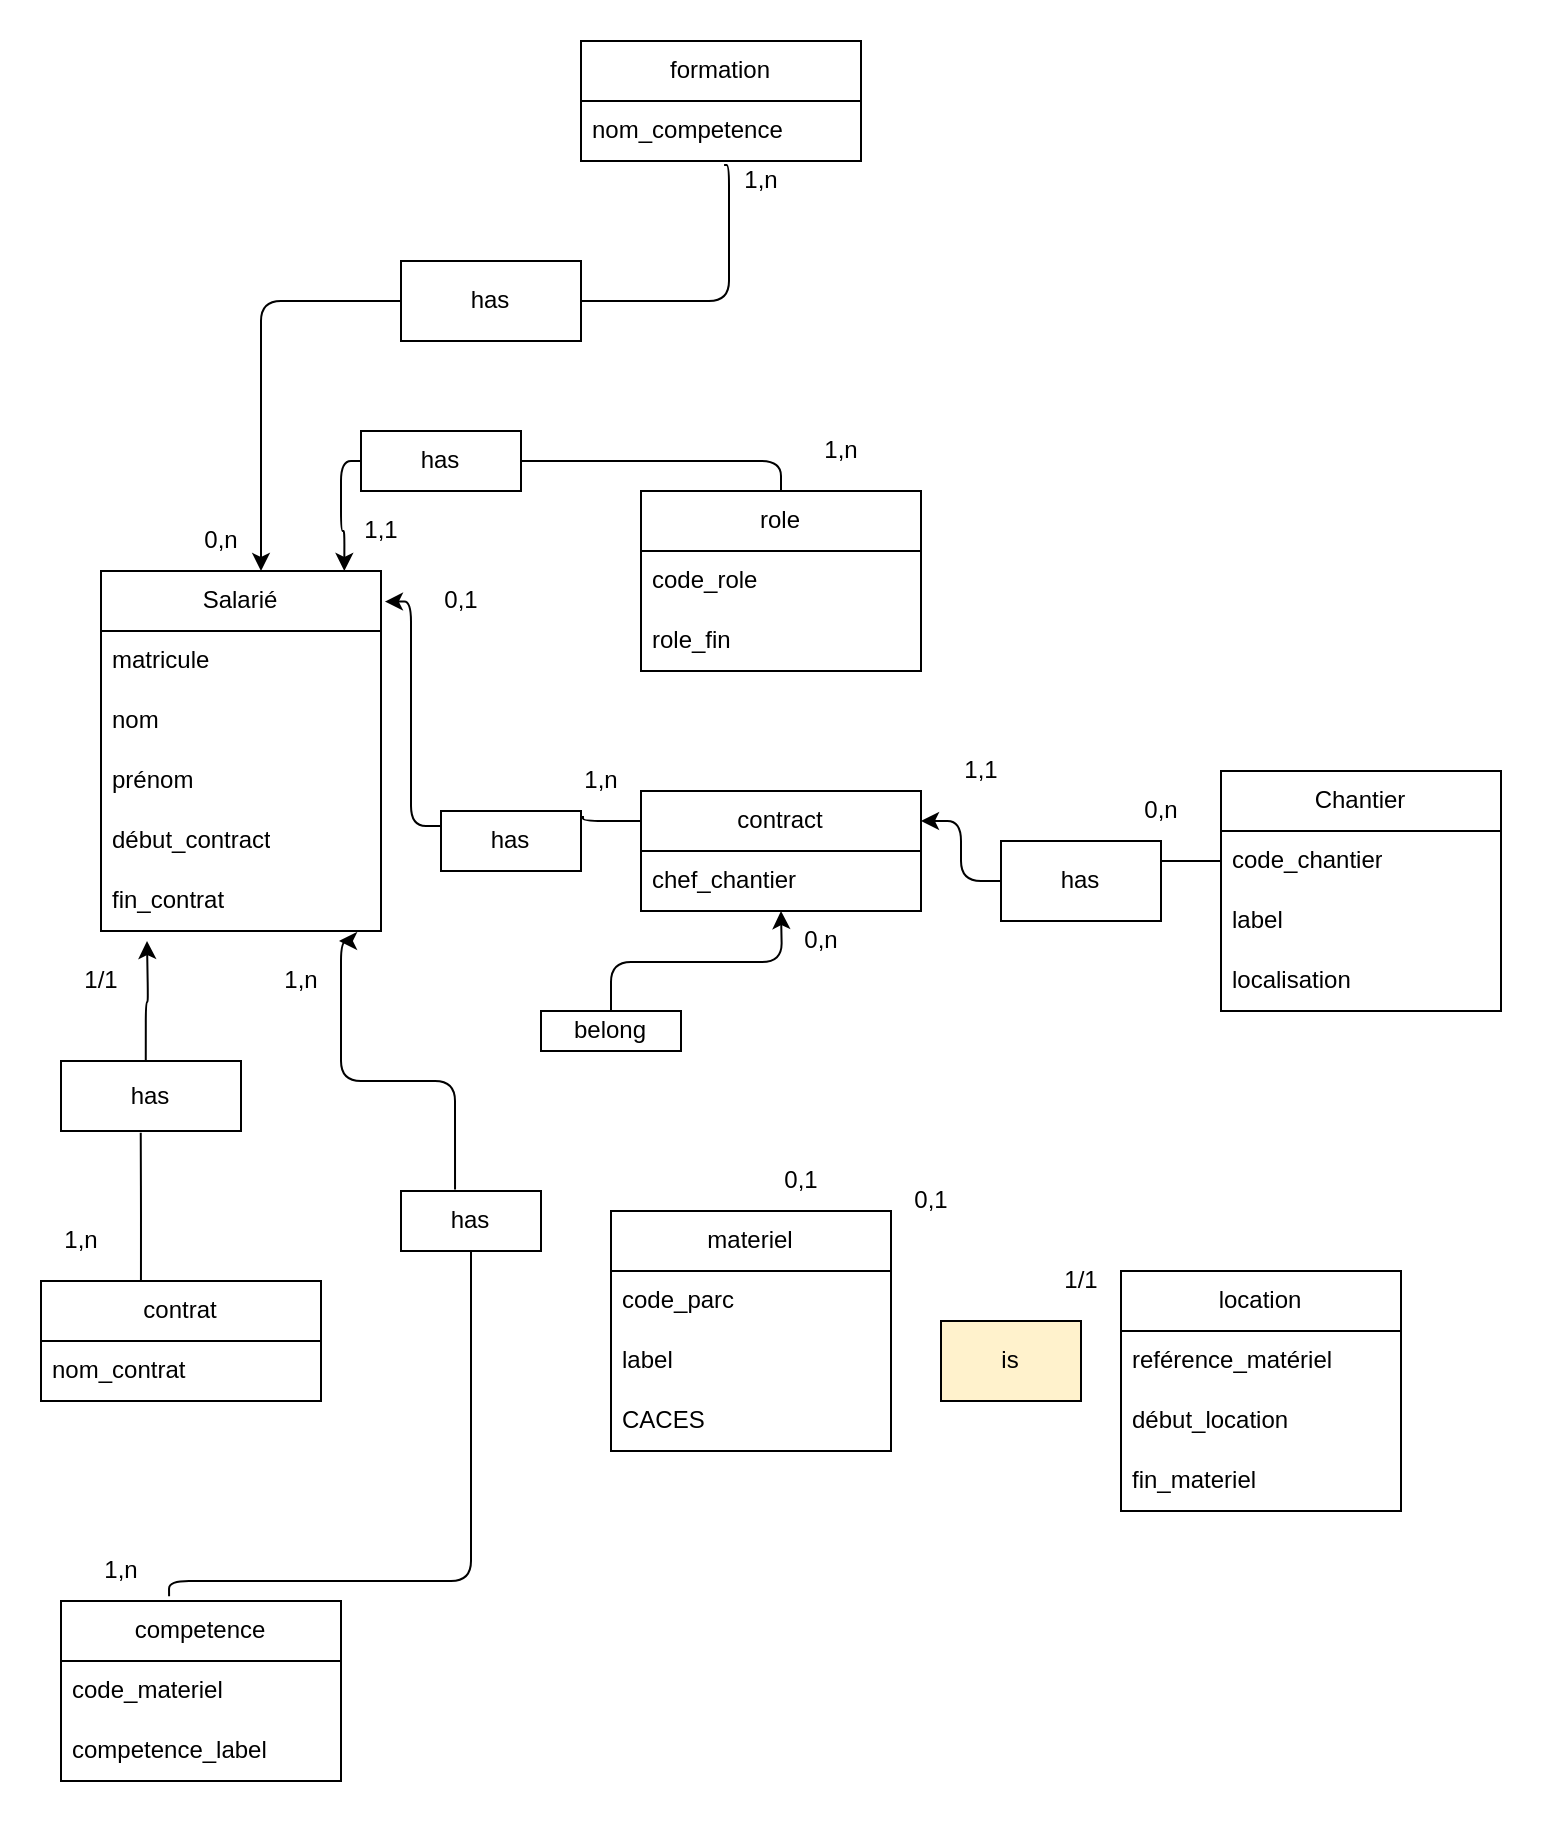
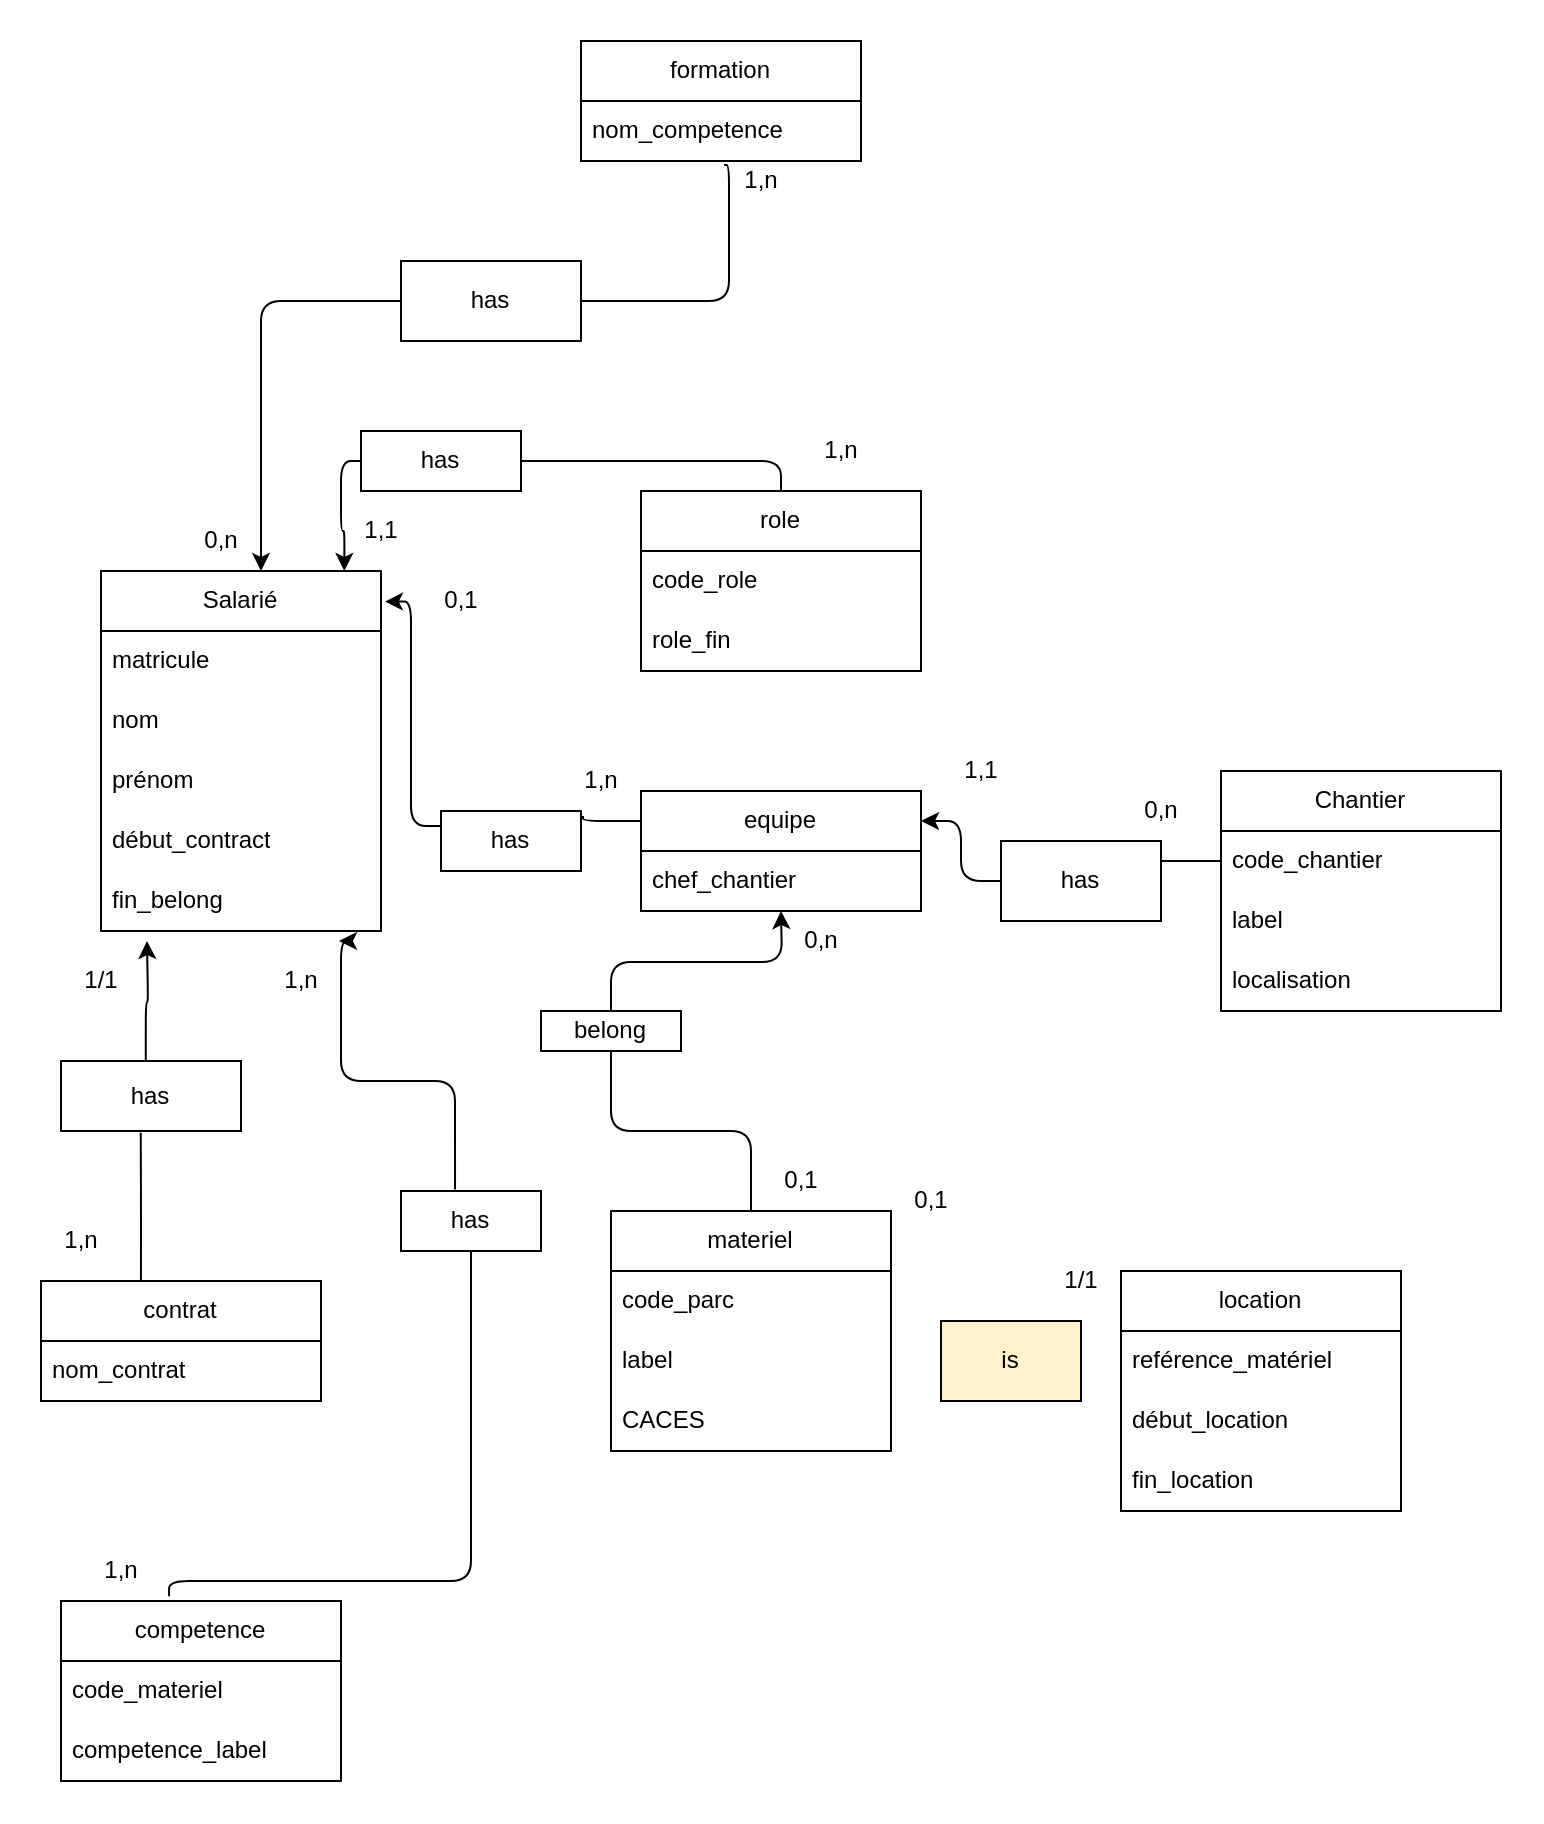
node "contract": label "contract" -> "equipe"
node "fin_contrat": label "fin_contrat" -> "fin_belong"
edge "belong" -- "materiel": added
node "fin_materiel": label "fin_materiel" -> "fin_location"
